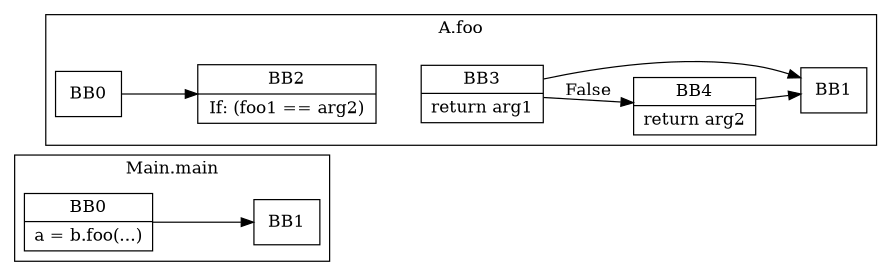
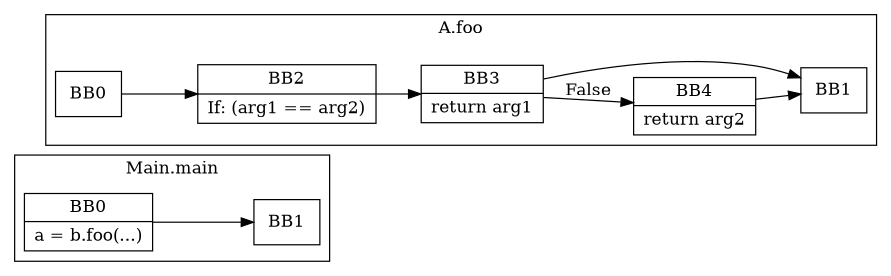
edge "BB2" -> "BB3": added
node "BB2": text "If: (foo1 == arg2)" -> "If: (arg1 == arg2)"
